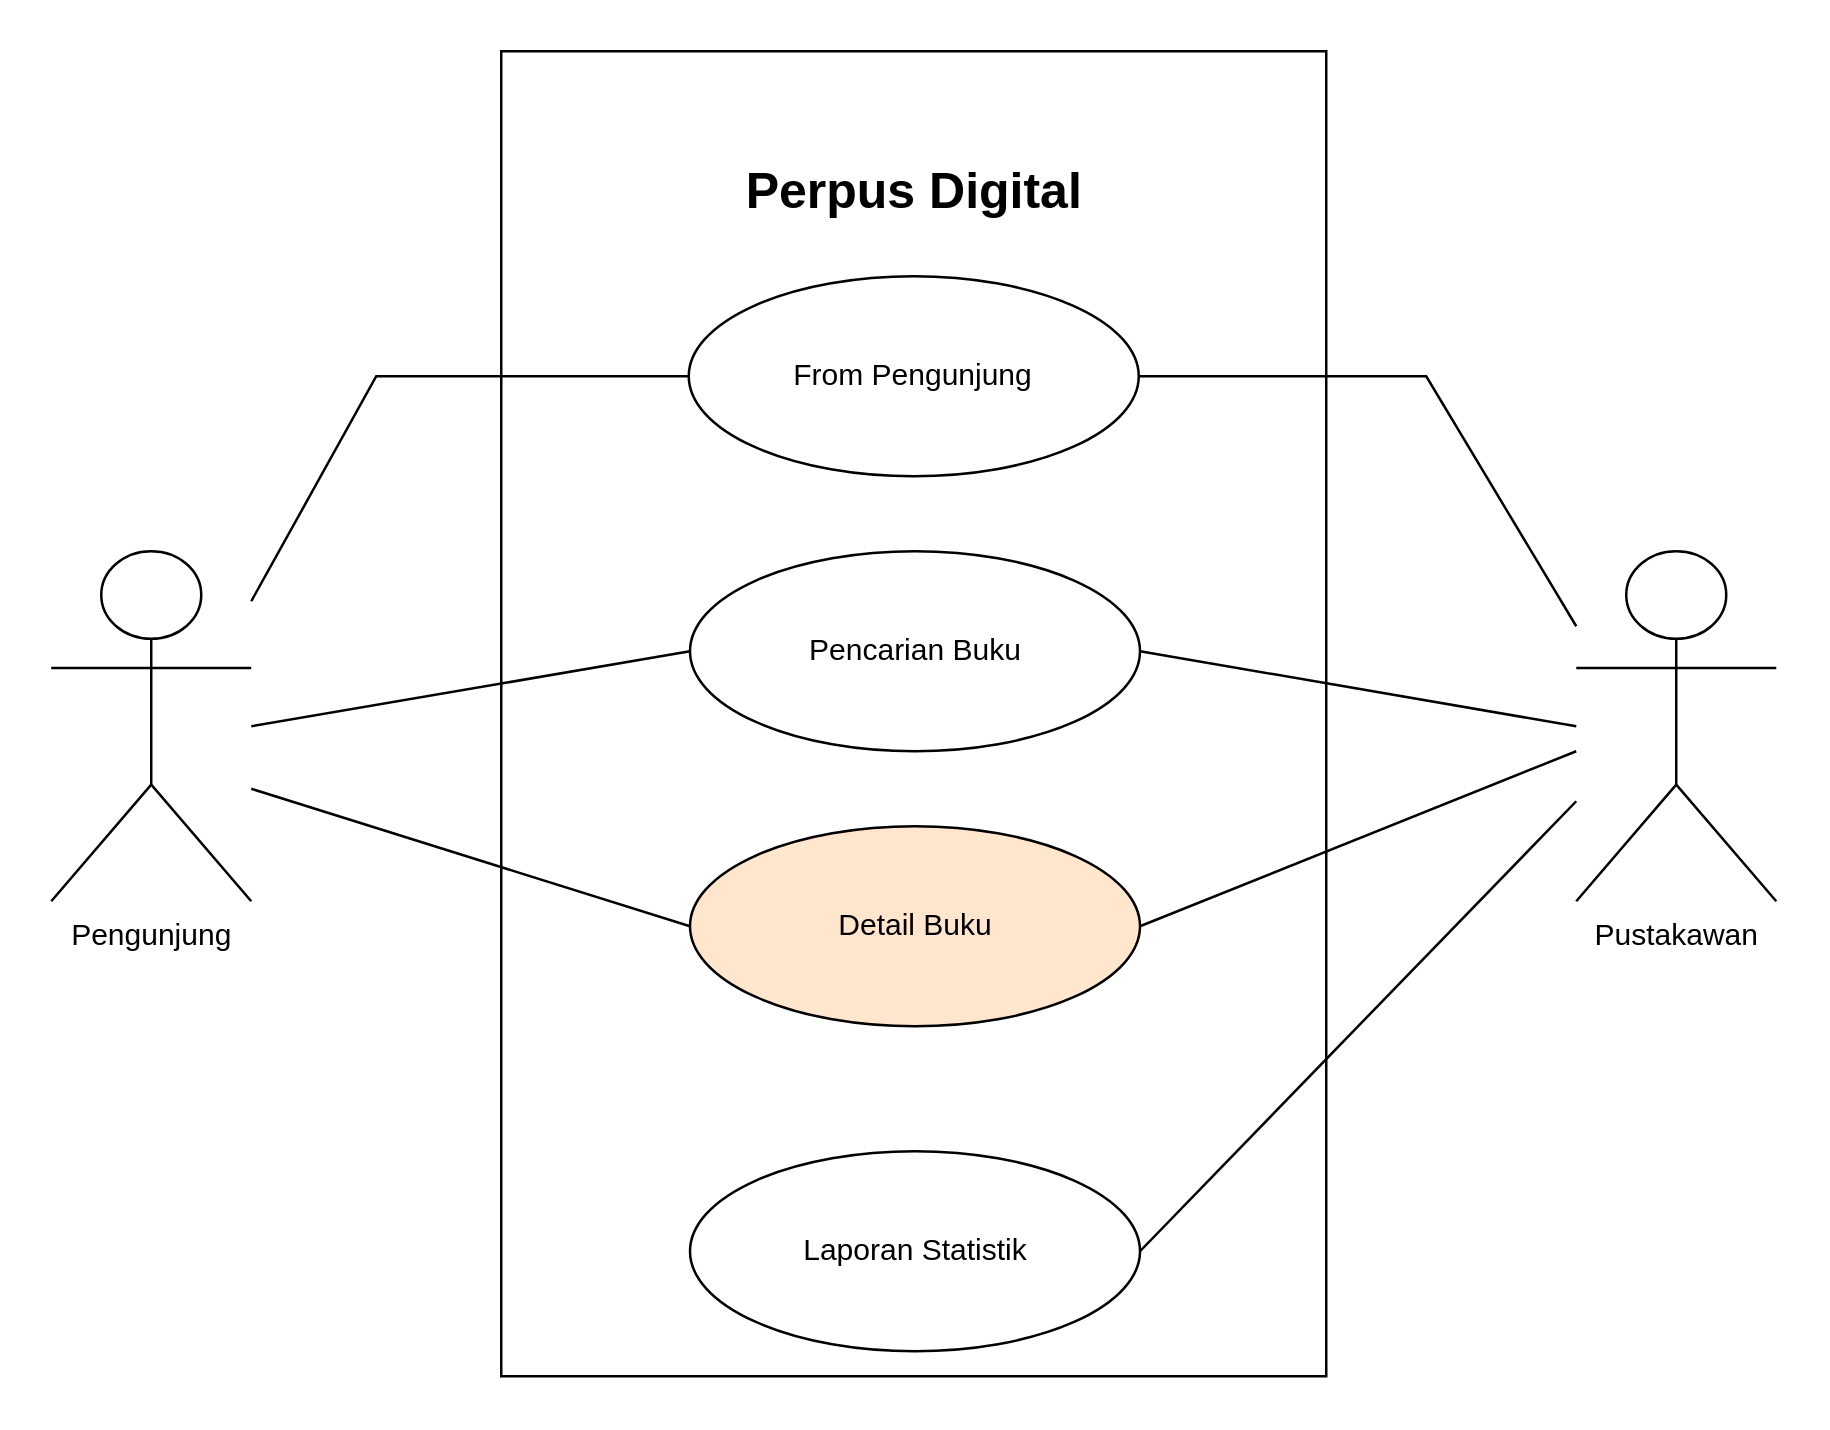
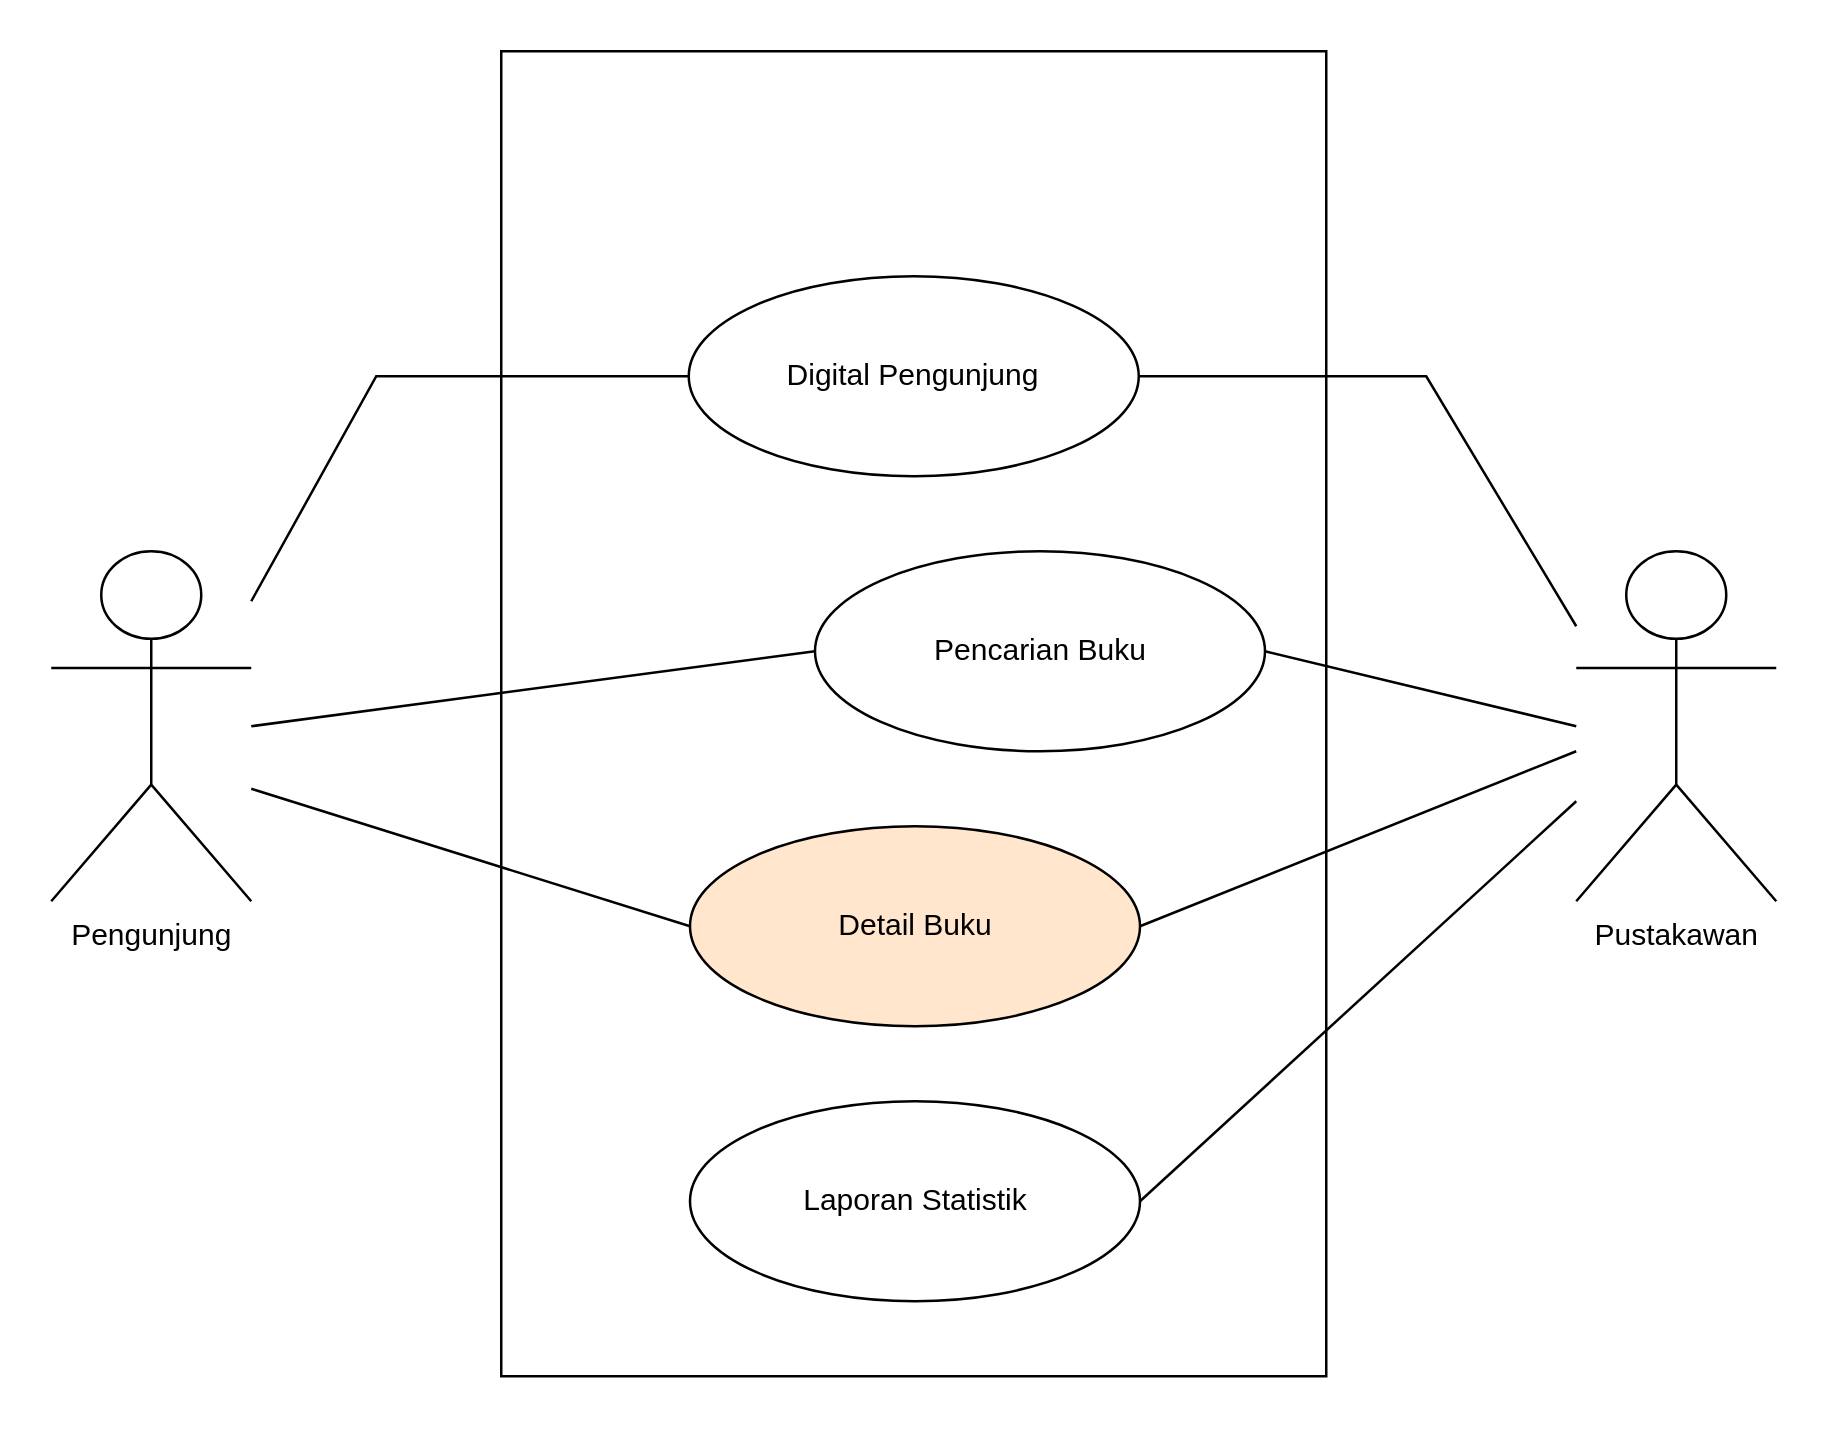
node "Perpus Digital": removed
node "From Pengunjung": label "From Pengunjung" -> "Digital Pengunjung"
node "Pencarian Buku": moved (915, 651) -> (1040, 651)
node "Laporan Statistik": moved (915, 1251) -> (915, 1201)
